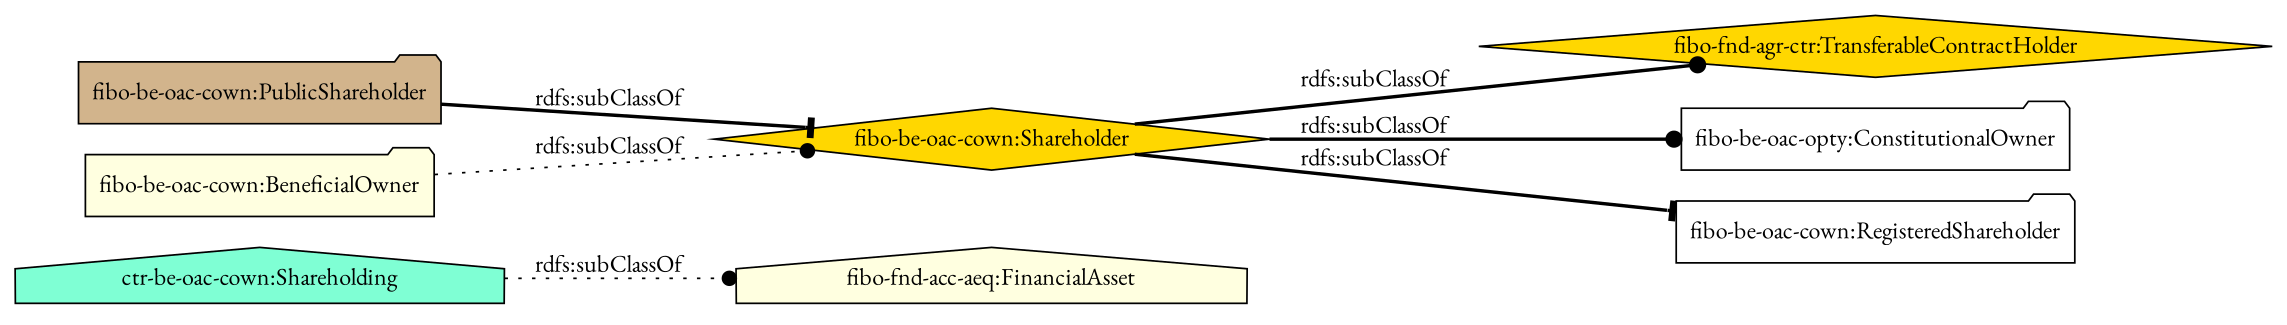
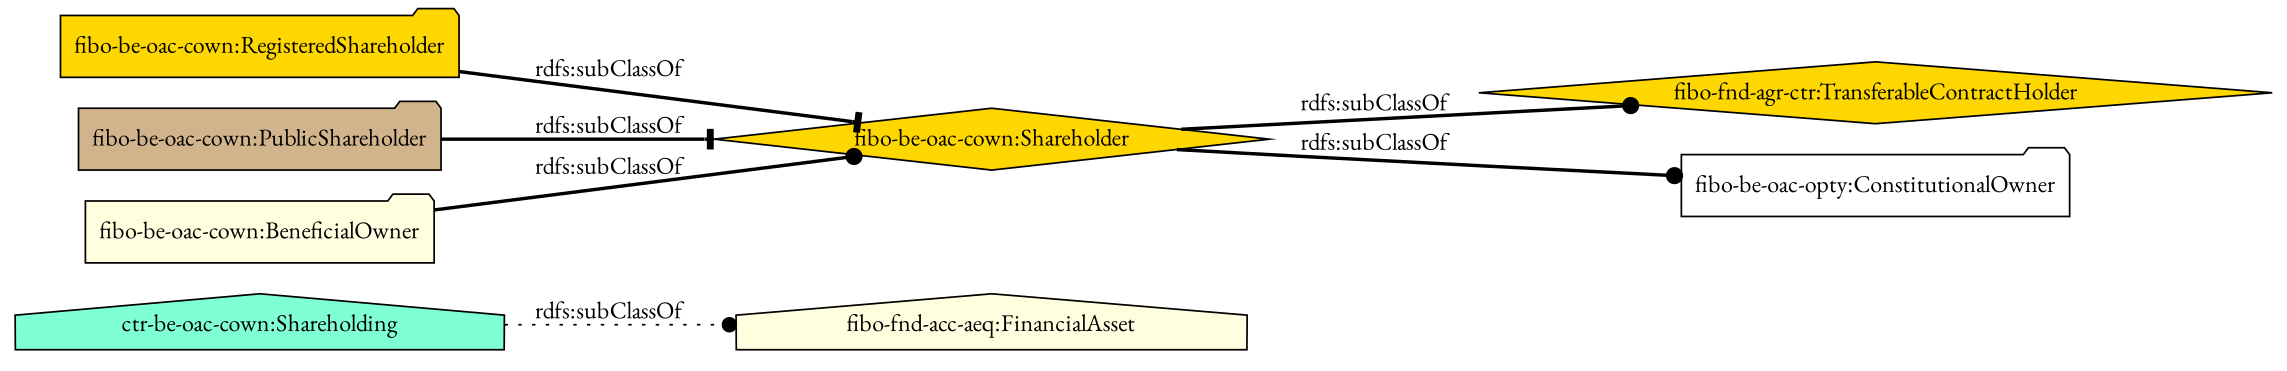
edge "fibo-be-oac-cown:BeneficialOwner" -> "fibo-be-oac-cown:Shareholder": style dotted -> bold
edge "fibo-be-oac-cown:Shareholder" -> "fibo-be-oac-cown:RegisteredShareholder": reversed
node "fibo-be-oac-cown:RegisteredShareholder": fillcolor white -> gold
